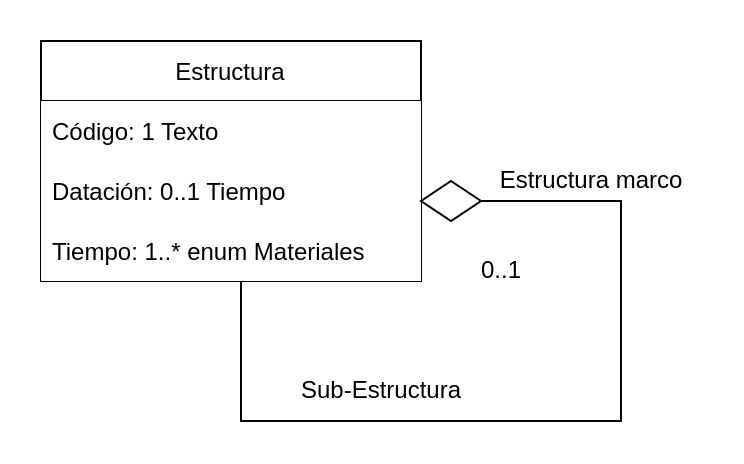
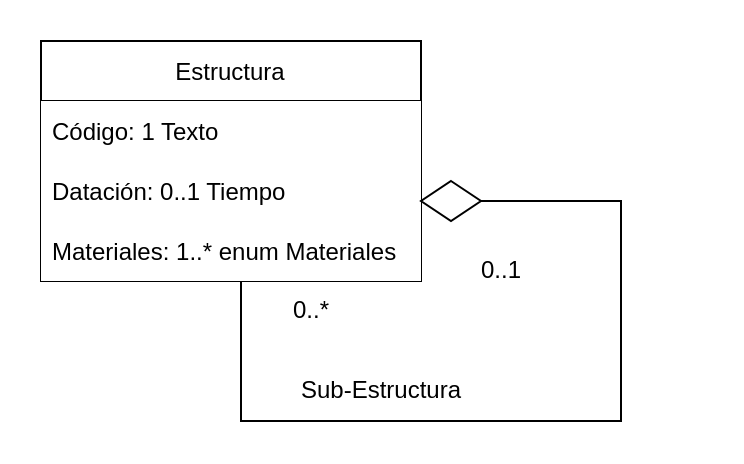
node "Estructura marco": removed
node "Tiempo: 1..* enum Materiales": label "Tiempo: 1..* enum Materiales" -> "Materiales: 1..* enum Materiales"
node "0..*": added
